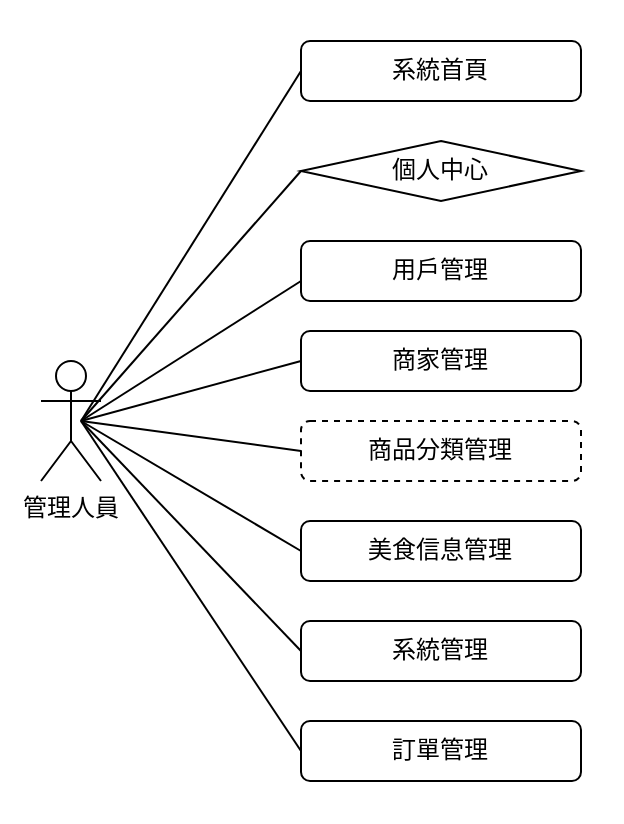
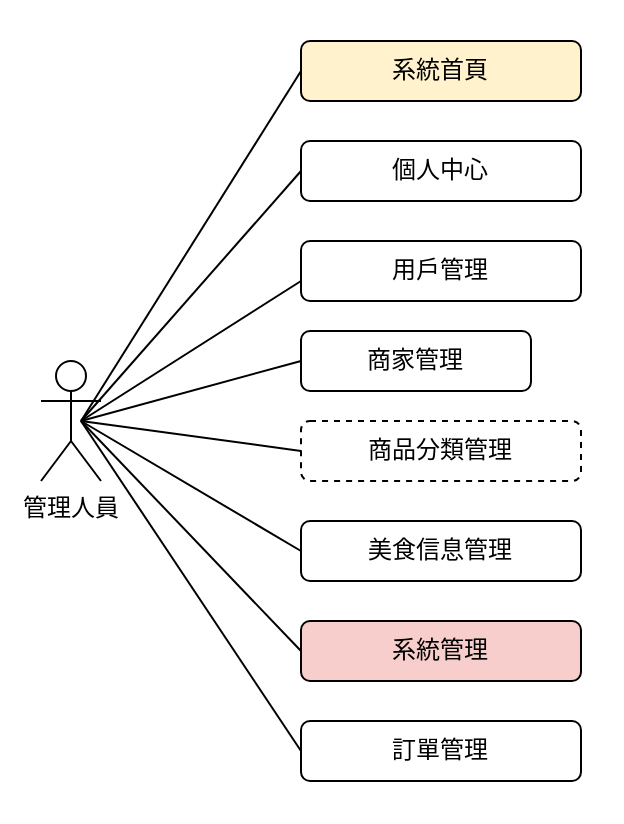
node "系統首頁": fillcolor #ffffff -> #fff2cc
node "個人中心": shape diamond -> rounded rectangle
node "商家管理": size 280x60 -> 230x60
node "系統管理": fillcolor #ffffff -> #f8cecc
